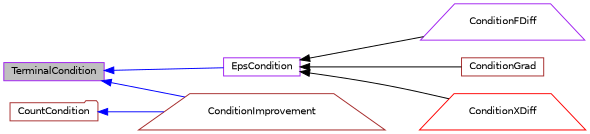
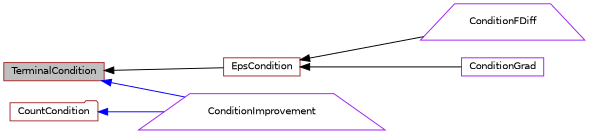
node "EpsCondition": color purple -> brown
node "ConditionGrad": color brown -> purple
edge "EpsCondition" -> "TerminalCondition": color blue -> black
node "TerminalCondition": color purple -> brown
node "ConditionImprovement": color brown -> purple
node "ConditionXDiff": removed
